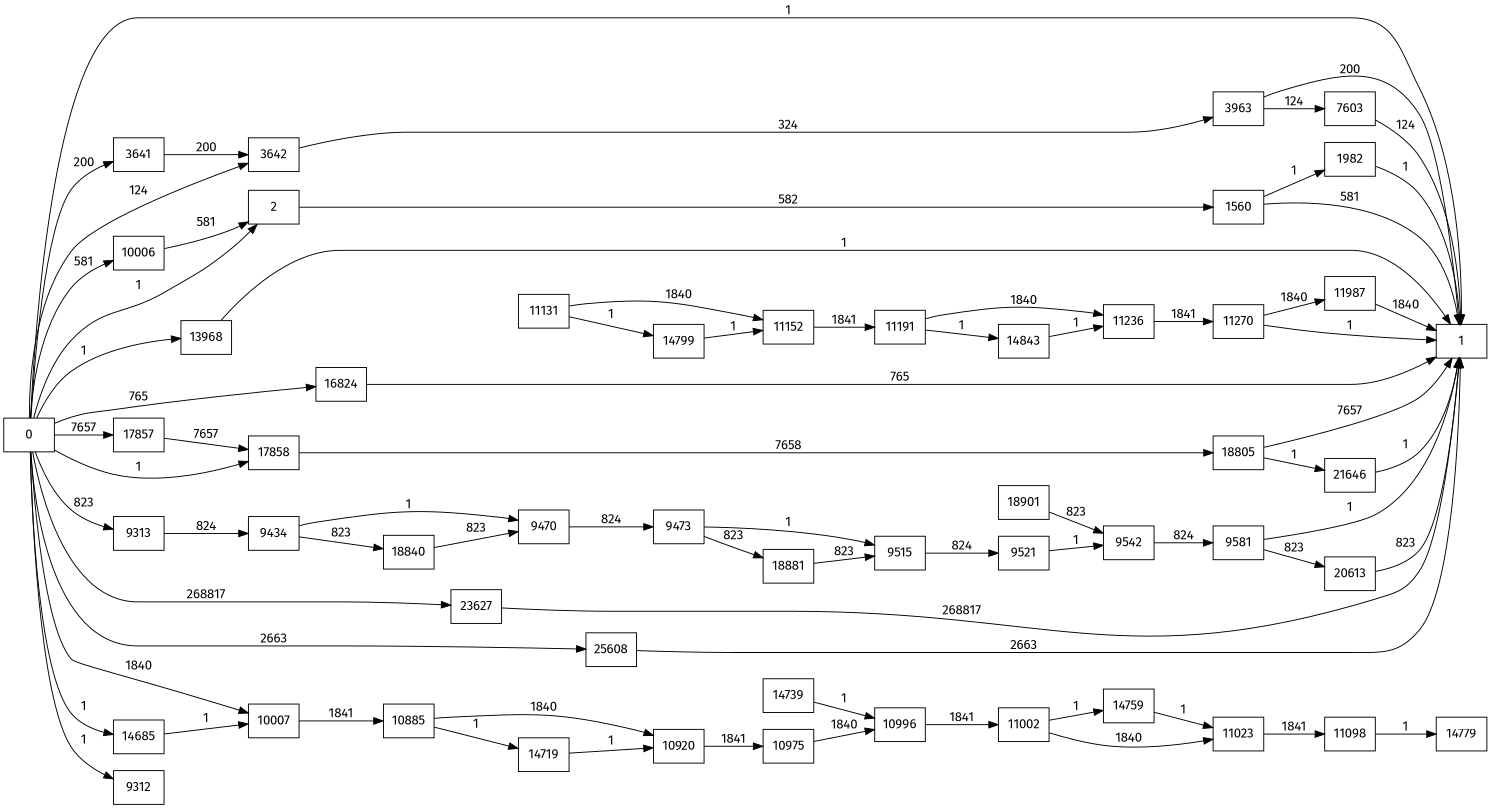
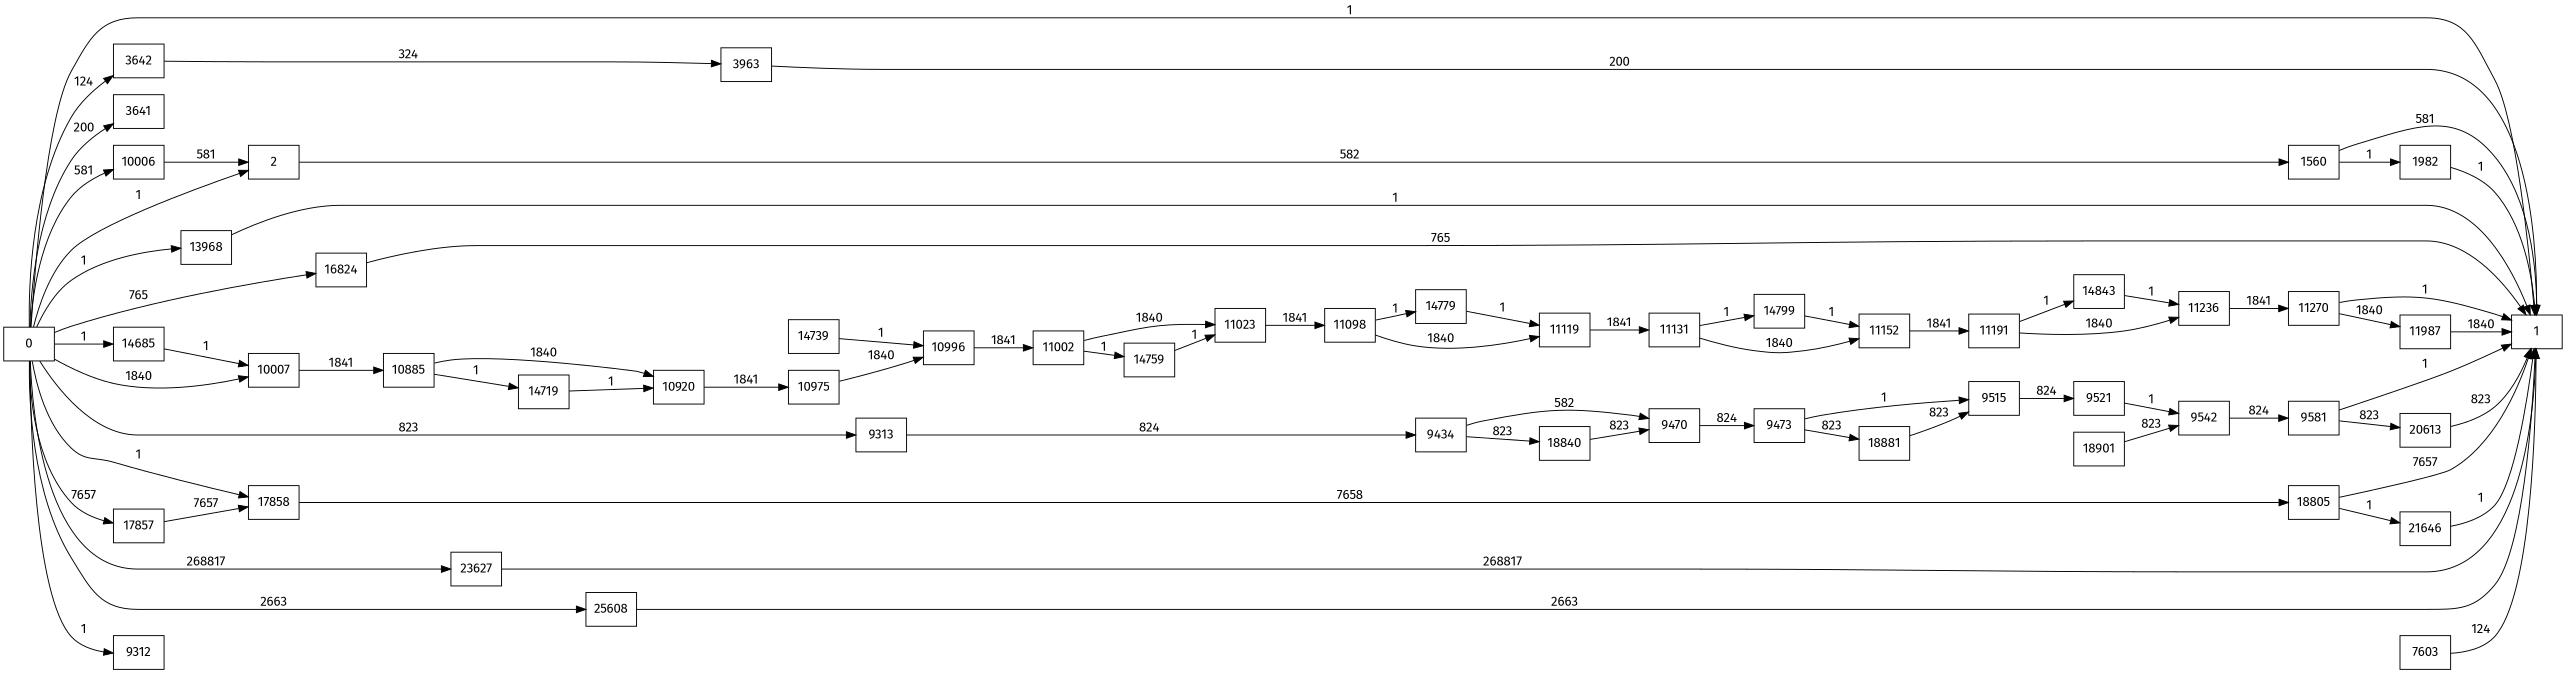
edge "3963" -> "7603": removed, label "124"
edge "3641" -> "3642": removed, label "200"
node "11119": added
edge "9434" -> "9470": label "1" -> "582"
